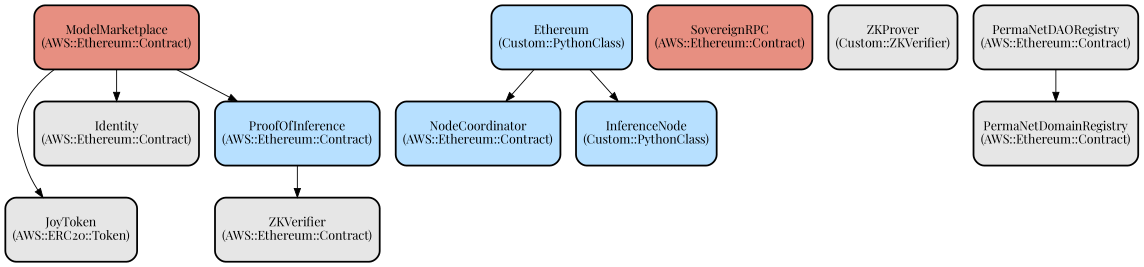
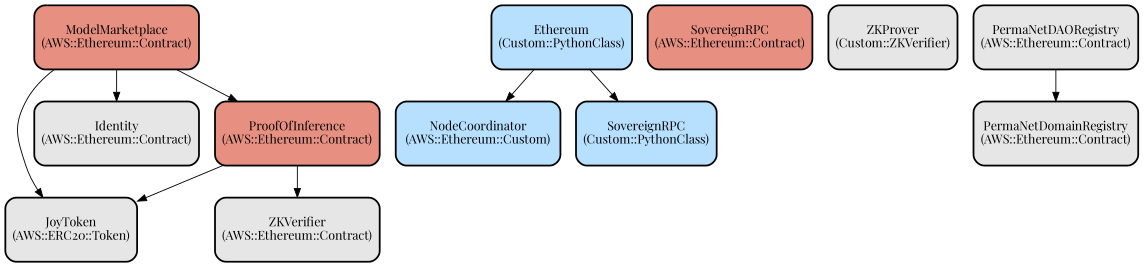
node "ProofOfInference (AWS::Ethereum::Contract)": fillcolor #b7e0ff -> #e78f81
node "NodeCoordinator (AWS::Ethereum::Contract)": label "NodeCoordinator (AWS::Ethereum::Contract)" -> "NodeCoordinator (AWS::Ethereum::Custom)"
node "InferenceNode (Custom::PythonClass)": label "InferenceNode (Custom::PythonClass)" -> "SovereignRPC (Custom::PythonClass)"
edge "ProofOfInference (AWS::Ethereum::Contract)" -> "JoyToken (AWS::ERC20::Token)": added
